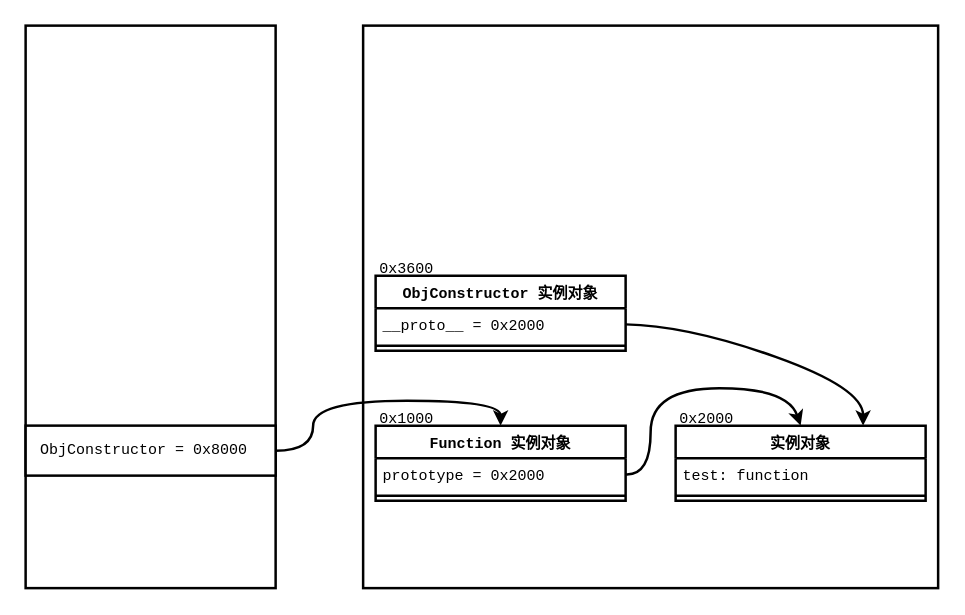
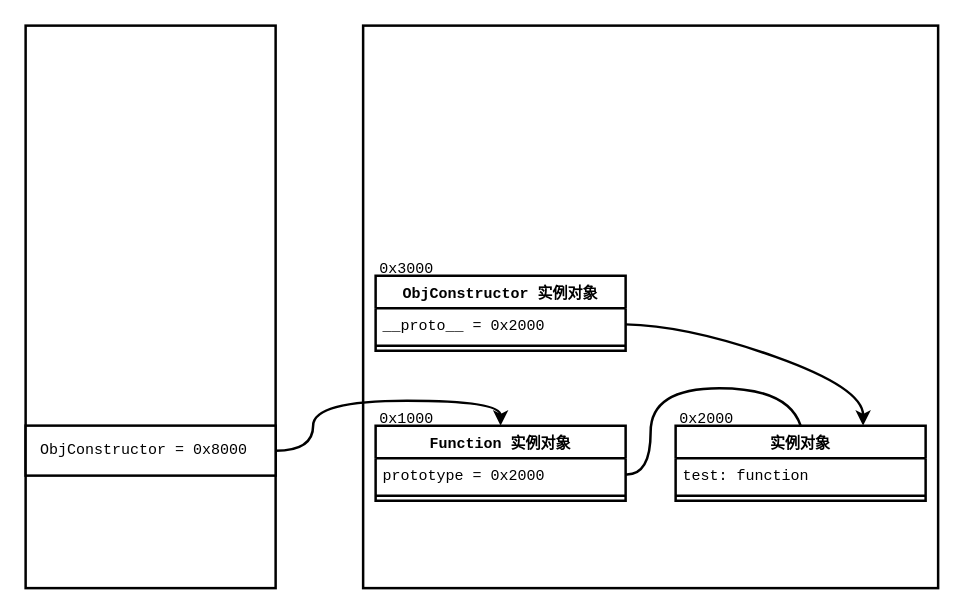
node "0x3600": label "0x3600" -> "0x3000"
edge "prototype = 0x2000" -> "实例对象": arrowhead classic -> none
